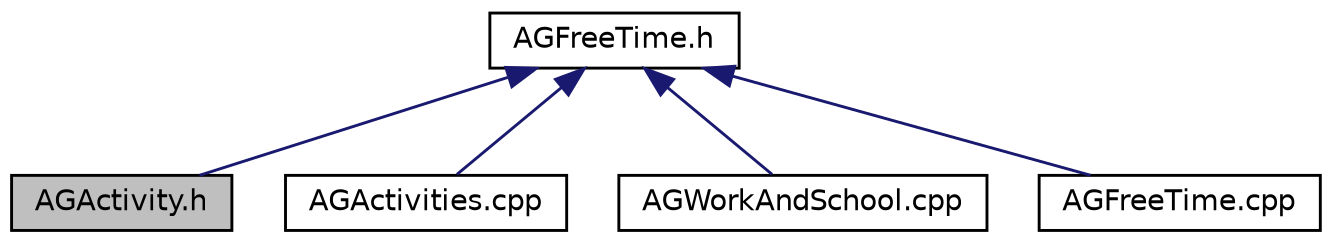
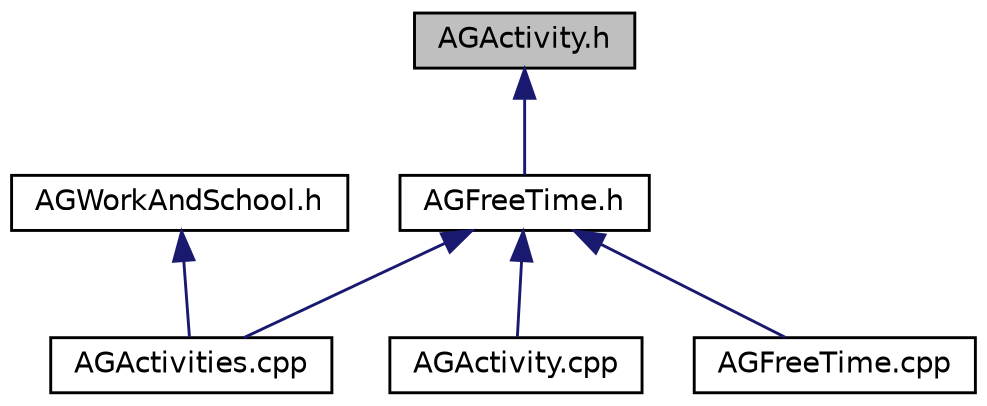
edge "AGActivity.h" -> "AGFreeTime.h": reversed
node "AGWorkAndSchool.h": added
node "AGWorkAndSchool.cpp": label "AGWorkAndSchool.cpp" -> "AGActivity.cpp"
